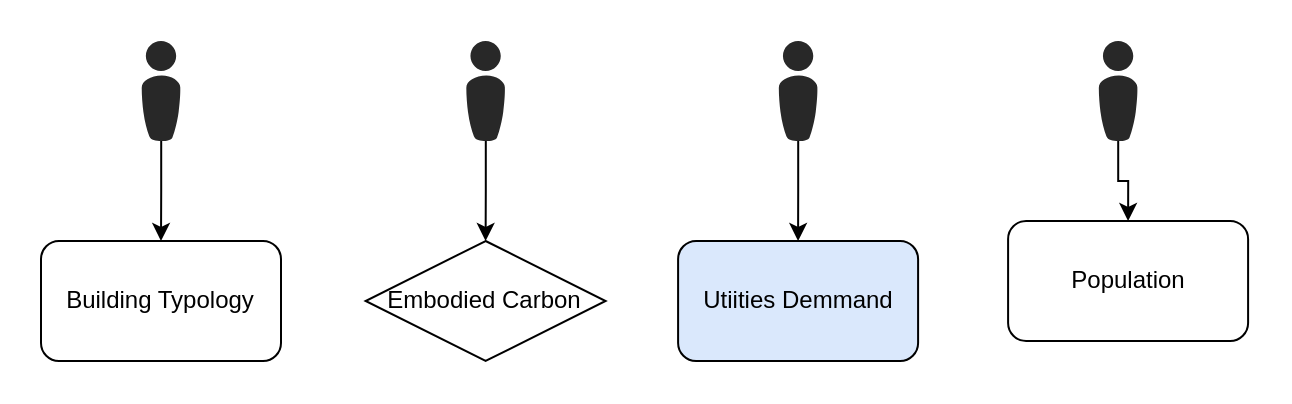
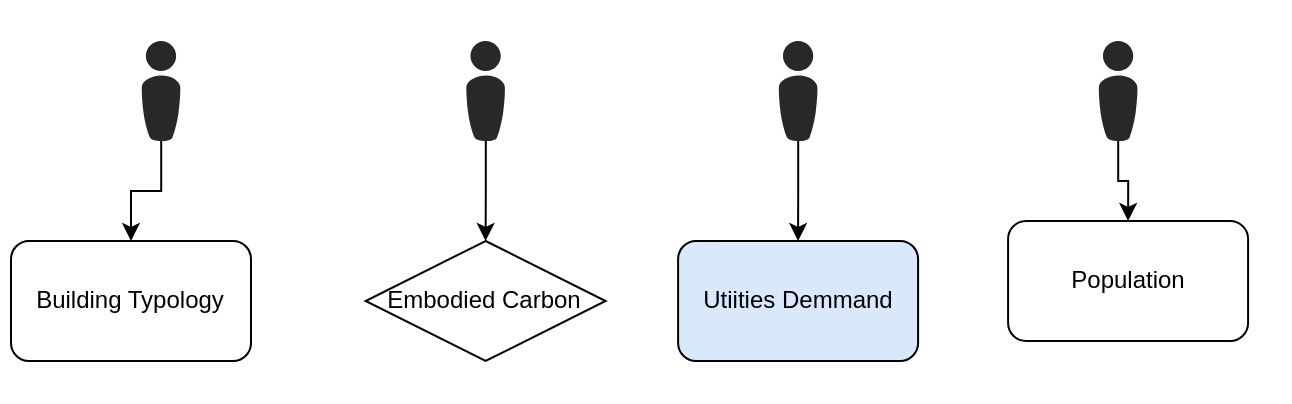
node "Building Typology": moved (161, 301) -> (131, 301)
